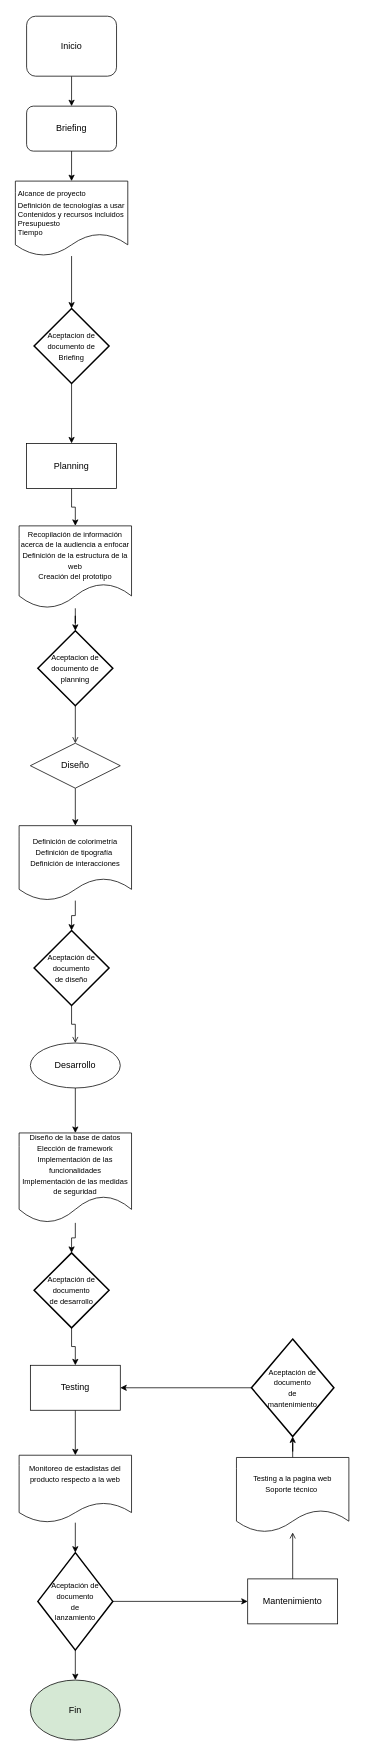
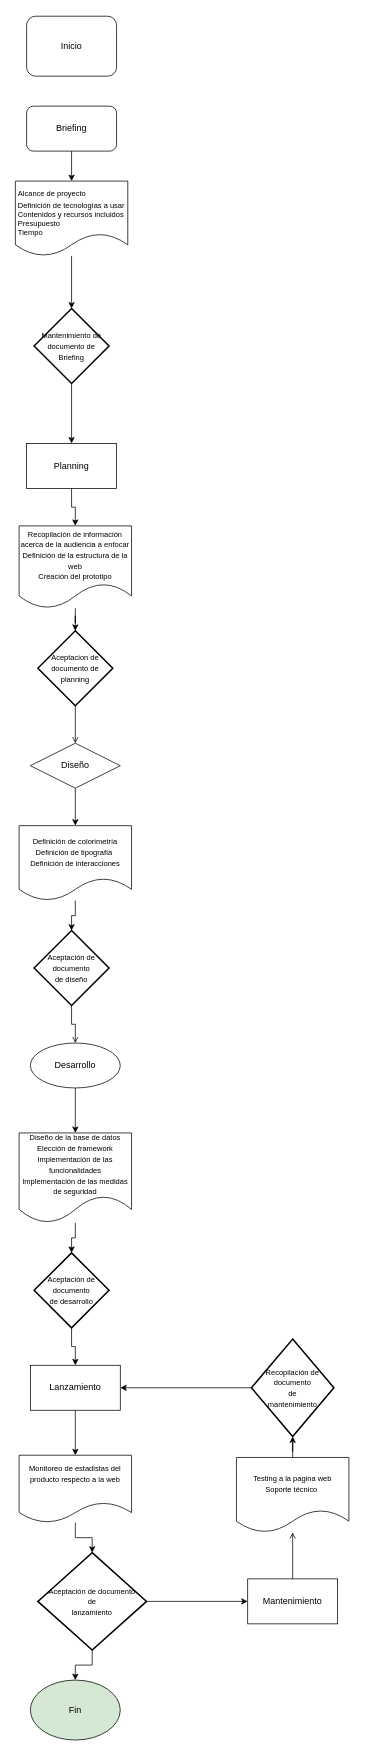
edge "Inicio" -> "Briefing": removed
node "Aceptacion de documento de Briefing": label "Aceptacion de documento de Briefing" -> "Mantenimiento de documento de Briefing"
node "Testing": label "Testing" -> "Lanzamiento"
node "Aceptación de documento de mantenimiento": label "Aceptación de documento de mantenimiento" -> "Recopilación de documento de mantenimiento"
node "Aceptación de documento de lanzamiento": size 75x98 -> 109x98
